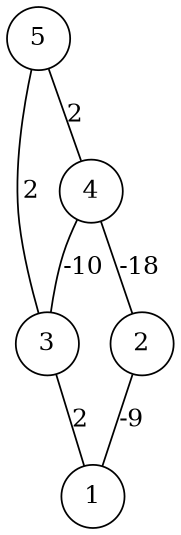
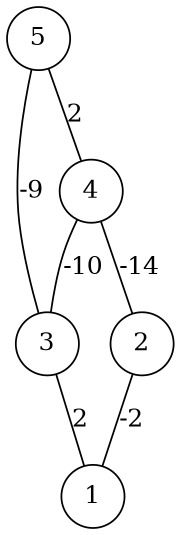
edge "5" -- "3": label "2" -> "-9"
edge "4" -- "2": label "-18" -> "-14"
edge "2" -- "1": label "-9" -> "-2"
